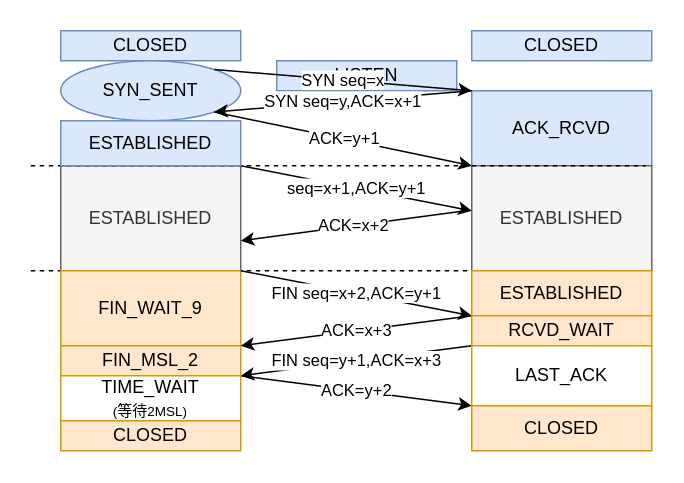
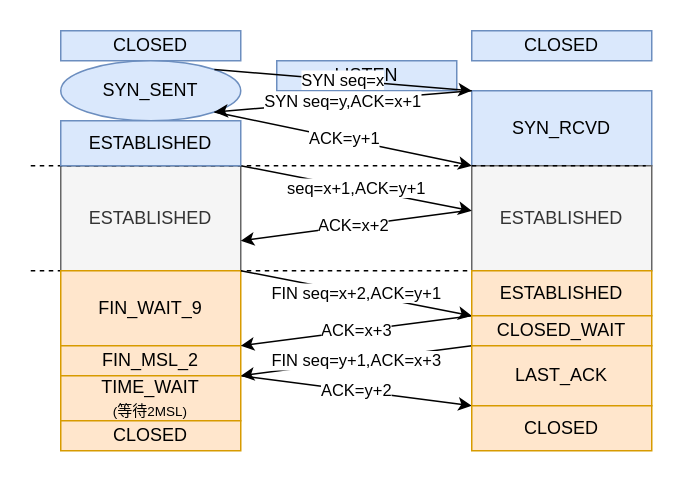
node "ACK_RCVD": label "ACK_RCVD" -> "SYN_RCVD"
node "RCVD_WAIT": label "RCVD_WAIT" -> "CLOSED_WAIT"
node "LAST_ACK": fillcolor #ffffff -> #ffe6cc
node "TIME_WAIT (等待2MSL)": fillcolor #ffffff -> #ffe6cc
